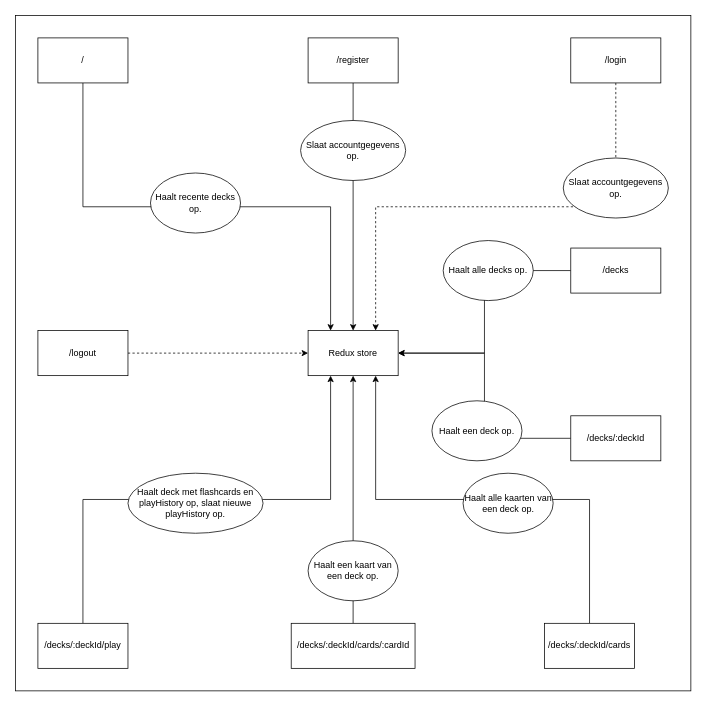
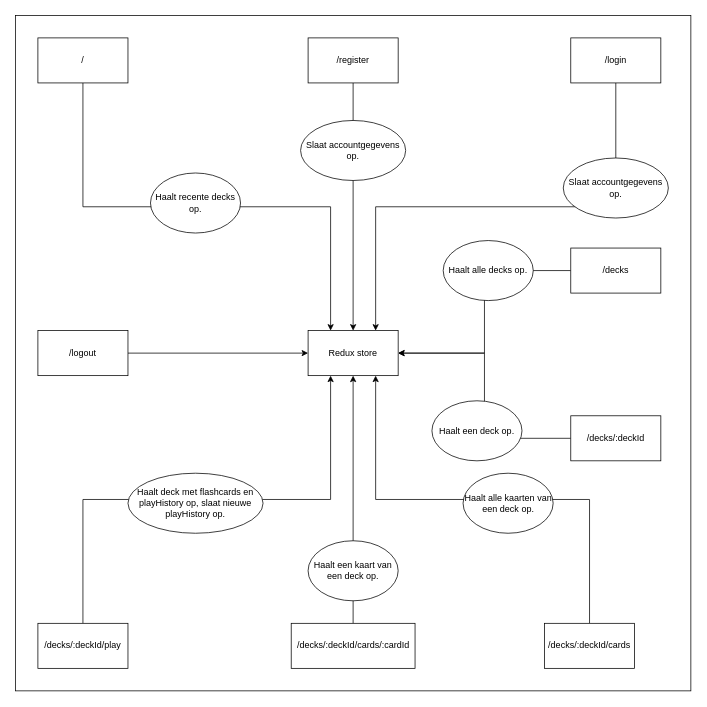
edge "/login" -> "Redux store": style dashed -> solid
edge "/logout" -> "Redux store": style dashed -> solid
